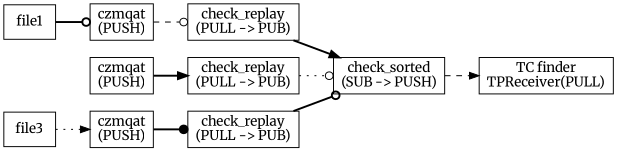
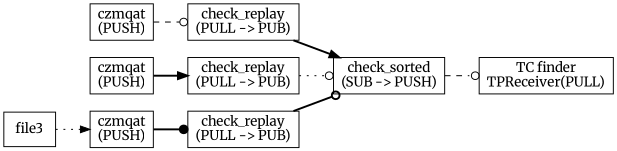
node "file1": removed
edge "check_sorted (SUB -> PUSH)" -> "TC finder TPReceiver(PULL)": arrowhead normal -> odot
